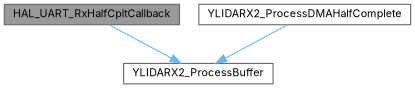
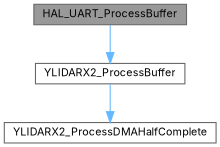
node "HAL_UART_RxHalfCpltCallback": label "HAL_UART_RxHalfCpltCallback" -> "HAL_UART_ProcessBuffer"
edge "YLIDARX2_ProcessDMAHalfComplete" -> "YLIDARX2_ProcessBuffer": reversed
